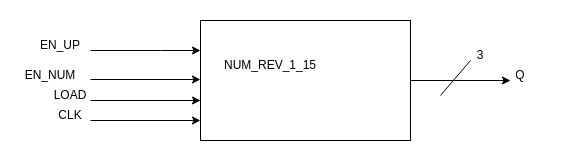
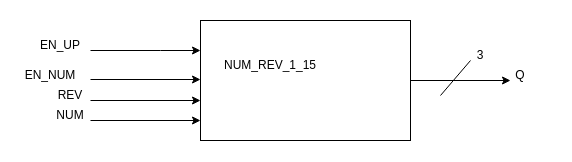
node "LOAD": label "LOAD" -> "REV"
node "CLK": label "CLK" -> "NUM"
